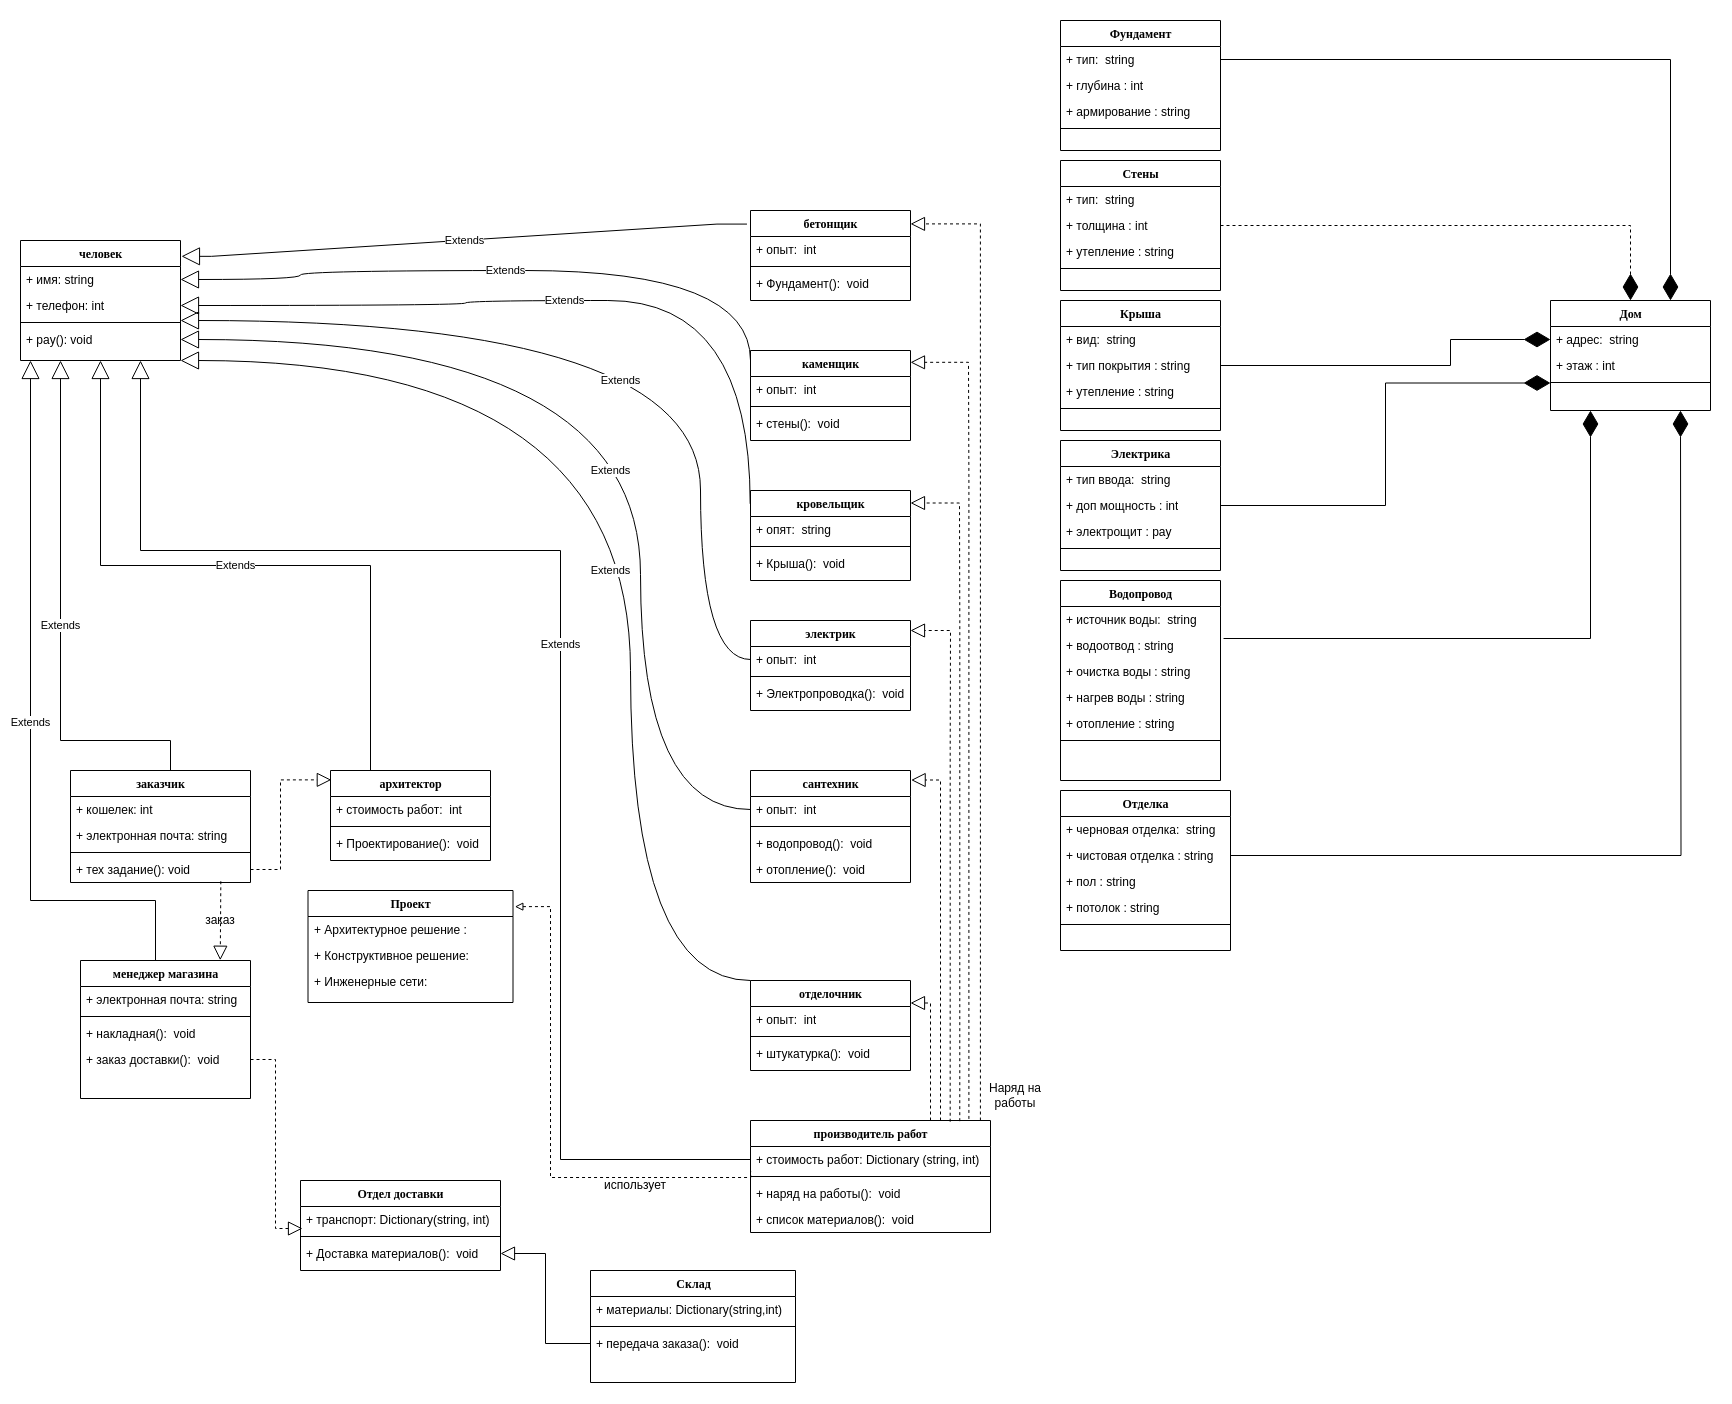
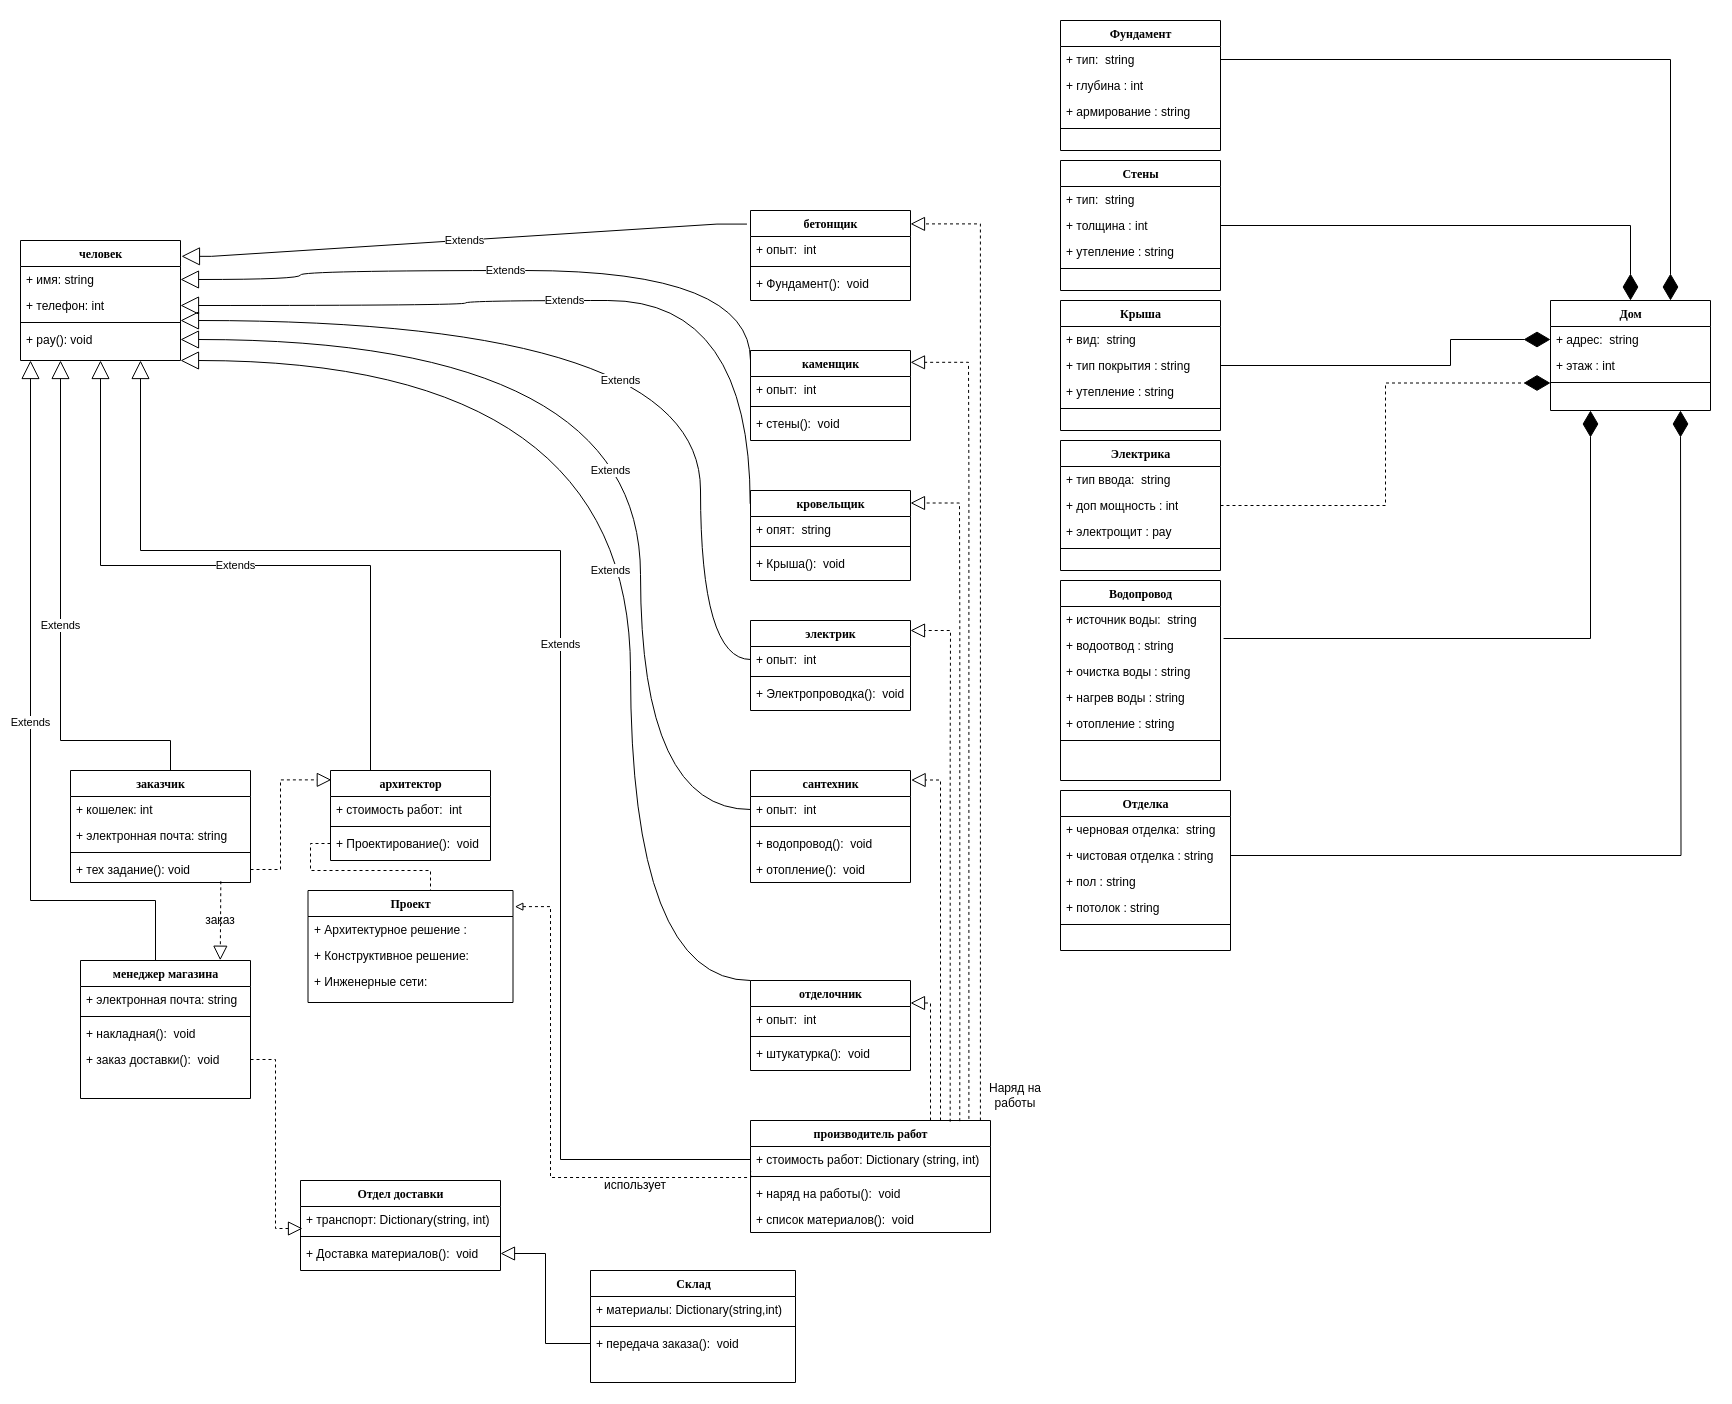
edge "+ толщина : int" -> "Дом": style dashed -> solid
edge "+ доп мощность : int" -> "Дом": style solid -> dashed
edge "+ Проектирование(): void" -- "Проект": added
